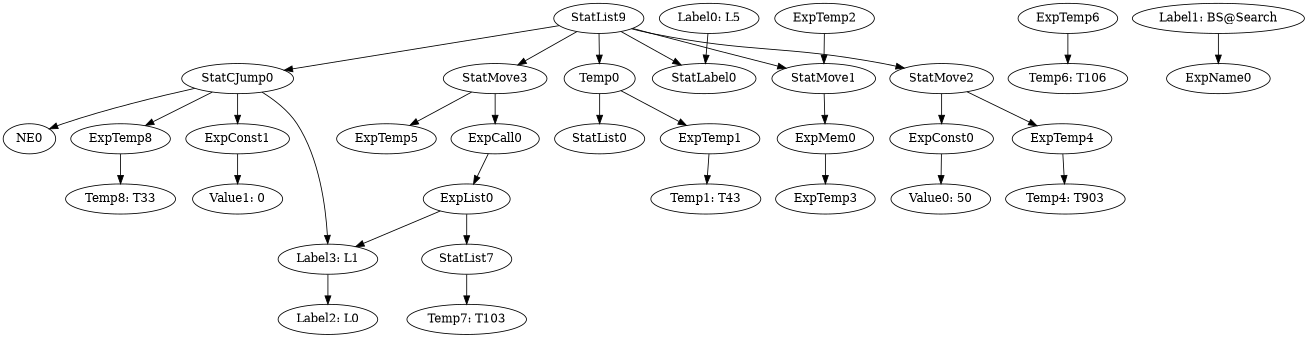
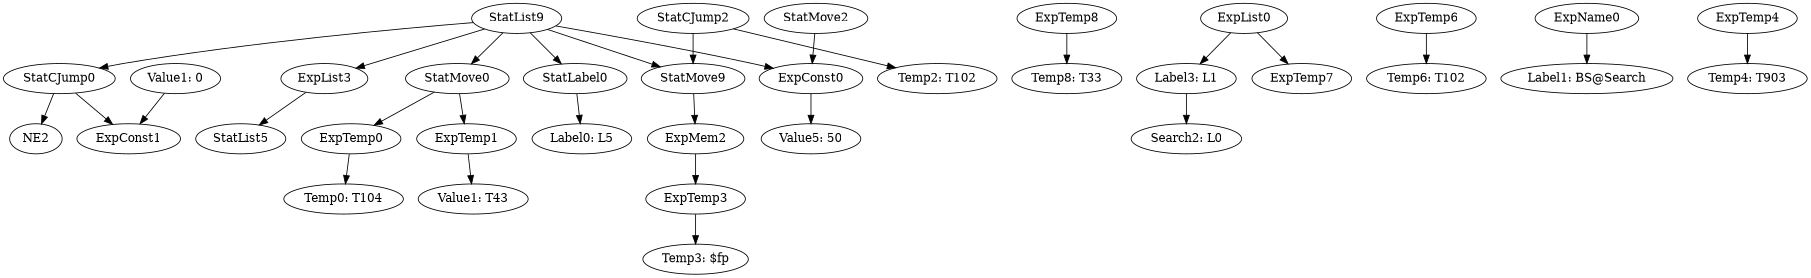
node "ExpTemp2": label "ExpTemp2" -> "StatCJump2"
edge "Label0: L5" -> "StatLabel0": reversed
edge "Label1: BS@Search" -> "ExpName0": reversed
edge "StatList9" -> "StatMove2": now "StatList9" -> "ExpConst0"
node "StatMove3": label "StatMove3" -> "ExpList3"
node "Temp0": label "Temp0" -> "StatMove0"
node "StatMove1": label "StatMove1" -> "StatMove9"
node "Temp2: T102": added
node "Temp6: T106": label "Temp6: T106" -> "Temp6: T102"
edge "StatCJump0" -> "ExpTemp8": removed
edge "StatMove2" -> "ExpTemp4": removed
node "NE0": label "NE0" -> "NE2"
node "ExpTemp5": label "ExpTemp5" -> "StatList5"
node "ExpCall0": removed
node "StatList0": label "StatList0" -> "ExpTemp0"
node "ExpMem0": label "ExpMem0" -> "ExpMem2"
edge "StatCJump0" -> "Label3: L1": removed
edge "ExpConst1" -> "Value1: 0": reversed
node "Temp0: T104": added
node "Temp1: T43": label "Temp1: T43" -> "Value1: T43"
node "Value0: 50": label "Value0: 50" -> "Value5: 50"
node "StatList7": label "StatList7" -> "ExpTemp7"
node "Temp3: $fp": added
node "Label2: L0": label "Label2: L0" -> "Search2: L0"
node "Temp7: T103": removed
